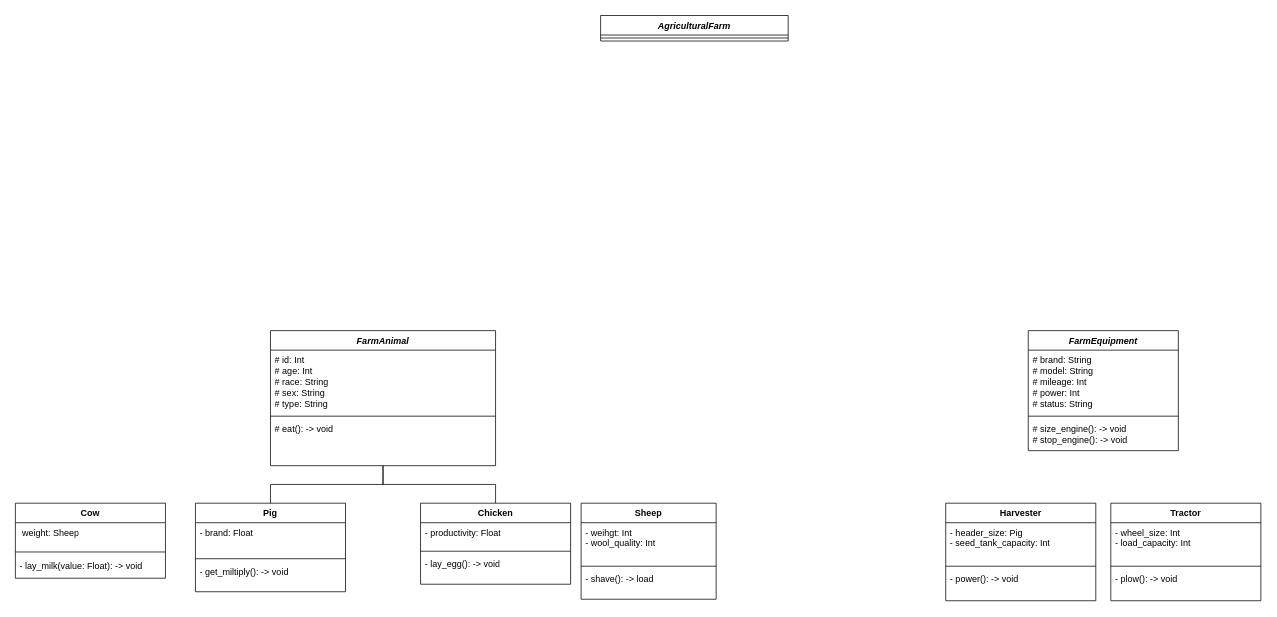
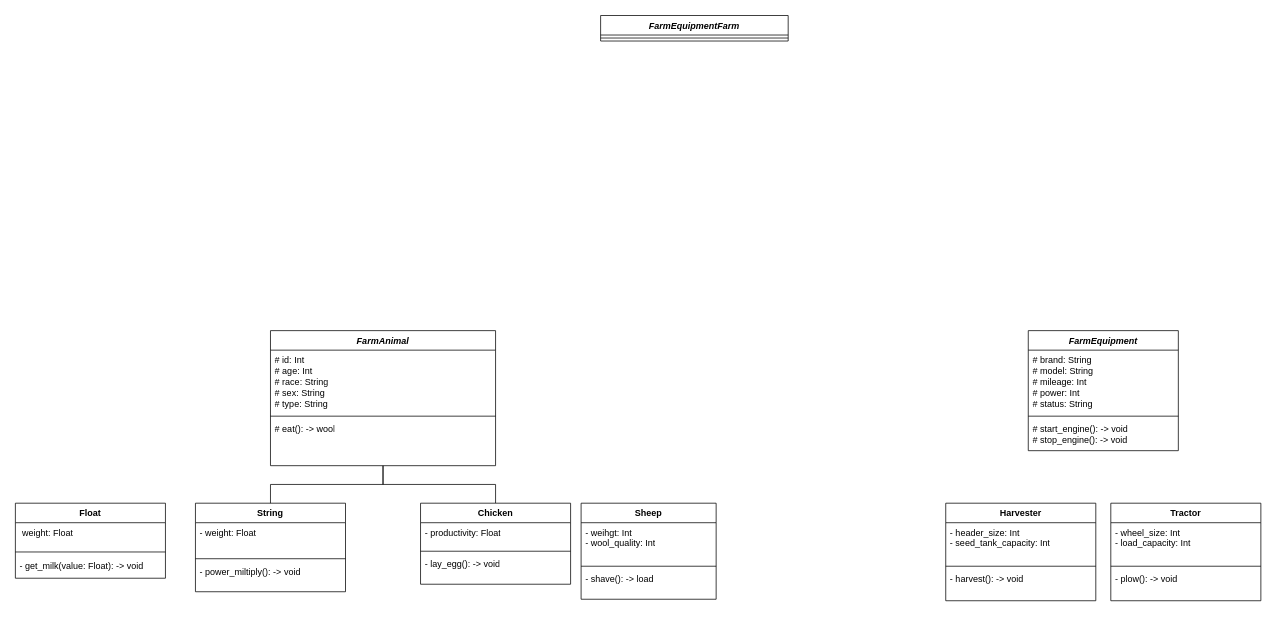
node "AgriculturalFarm": label "AgriculturalFarm" -> "FarmEquipmentFarm"
node "# eat(): -> void": label "# eat(): -> void" -> "# eat(): -> wool"
node "# size_engine(): -> void # stop_engine(): -> void": label "# size_engine(): -> void # stop_engine(): -> void" -> "# start_engine(): -> void # stop_engine(): -> void"
node "Cow": label "Cow" -> "Float"
node "Pig": label "Pig" -> "String"
node "weight: Sheep": label "weight: Sheep" -> "weight: Float"
node "- brand: Float": label "- brand: Float" -> "- weight: Float"
node "- header_size: Pig - seed_tank_capacity: Int": label "- header_size: Pig - seed_tank_capacity: Int" -> "- header_size: Int - seed_tank_capacity: Int"
node "- lay_milk(value: Float): -> void": label "- lay_milk(value: Float): -> void" -> "- get_milk(value: Float): -> void"
node "- get_miltiply(): -> void": label "- get_miltiply(): -> void" -> "- power_miltiply(): -> void"
node "- power(): -> void": label "- power(): -> void" -> "- harvest(): -> void"
